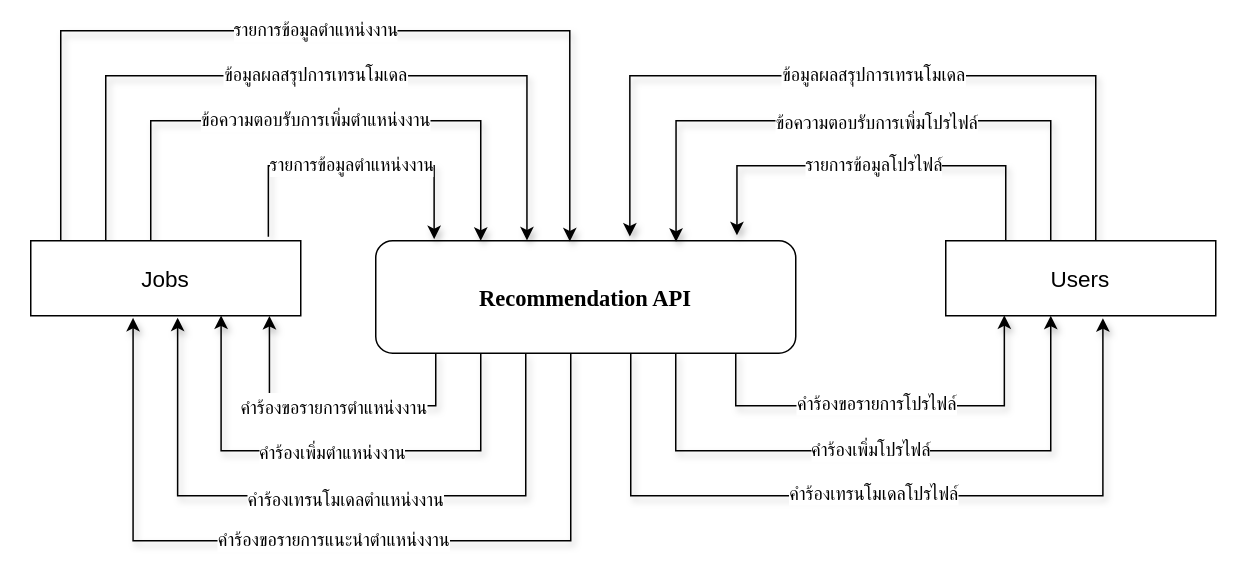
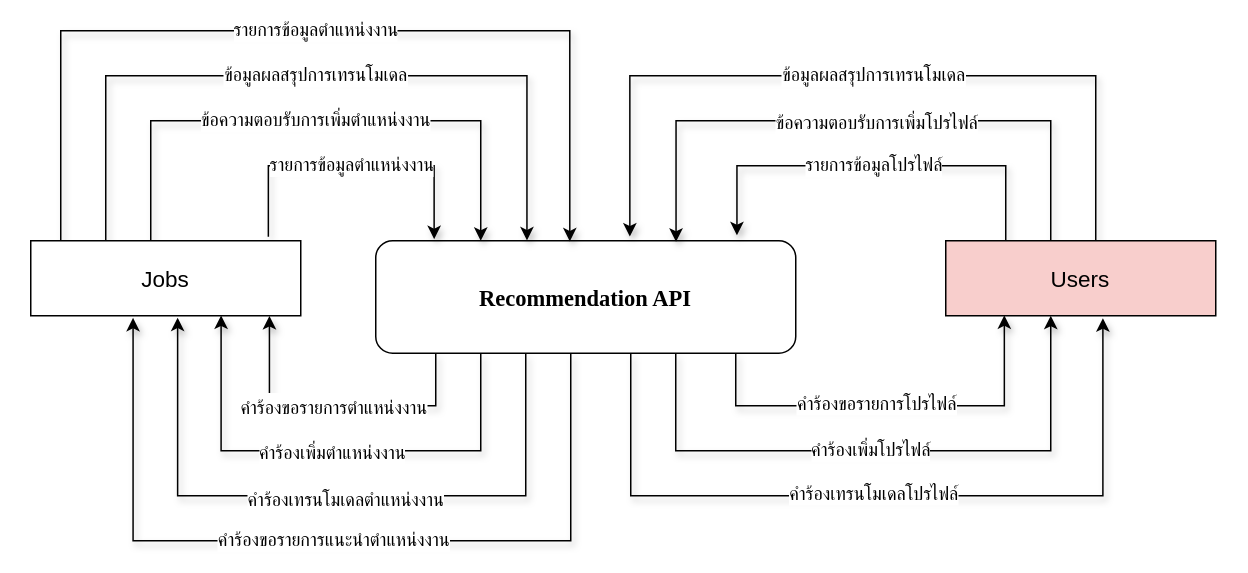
node "Users": fillcolor #ffffff -> #f8cecc
